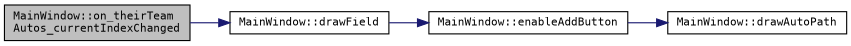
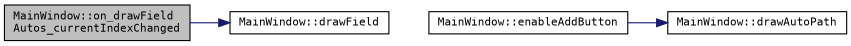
node "MainWindow::on_theirTeam Autos_currentIndexChanged": label "MainWindow::on_theirTeam Autos_currentIndexChanged" -> "MainWindow::on_drawField Autos_currentIndexChanged"
edge "MainWindow::drawField" -> "MainWindow::enableAddButton": removed
